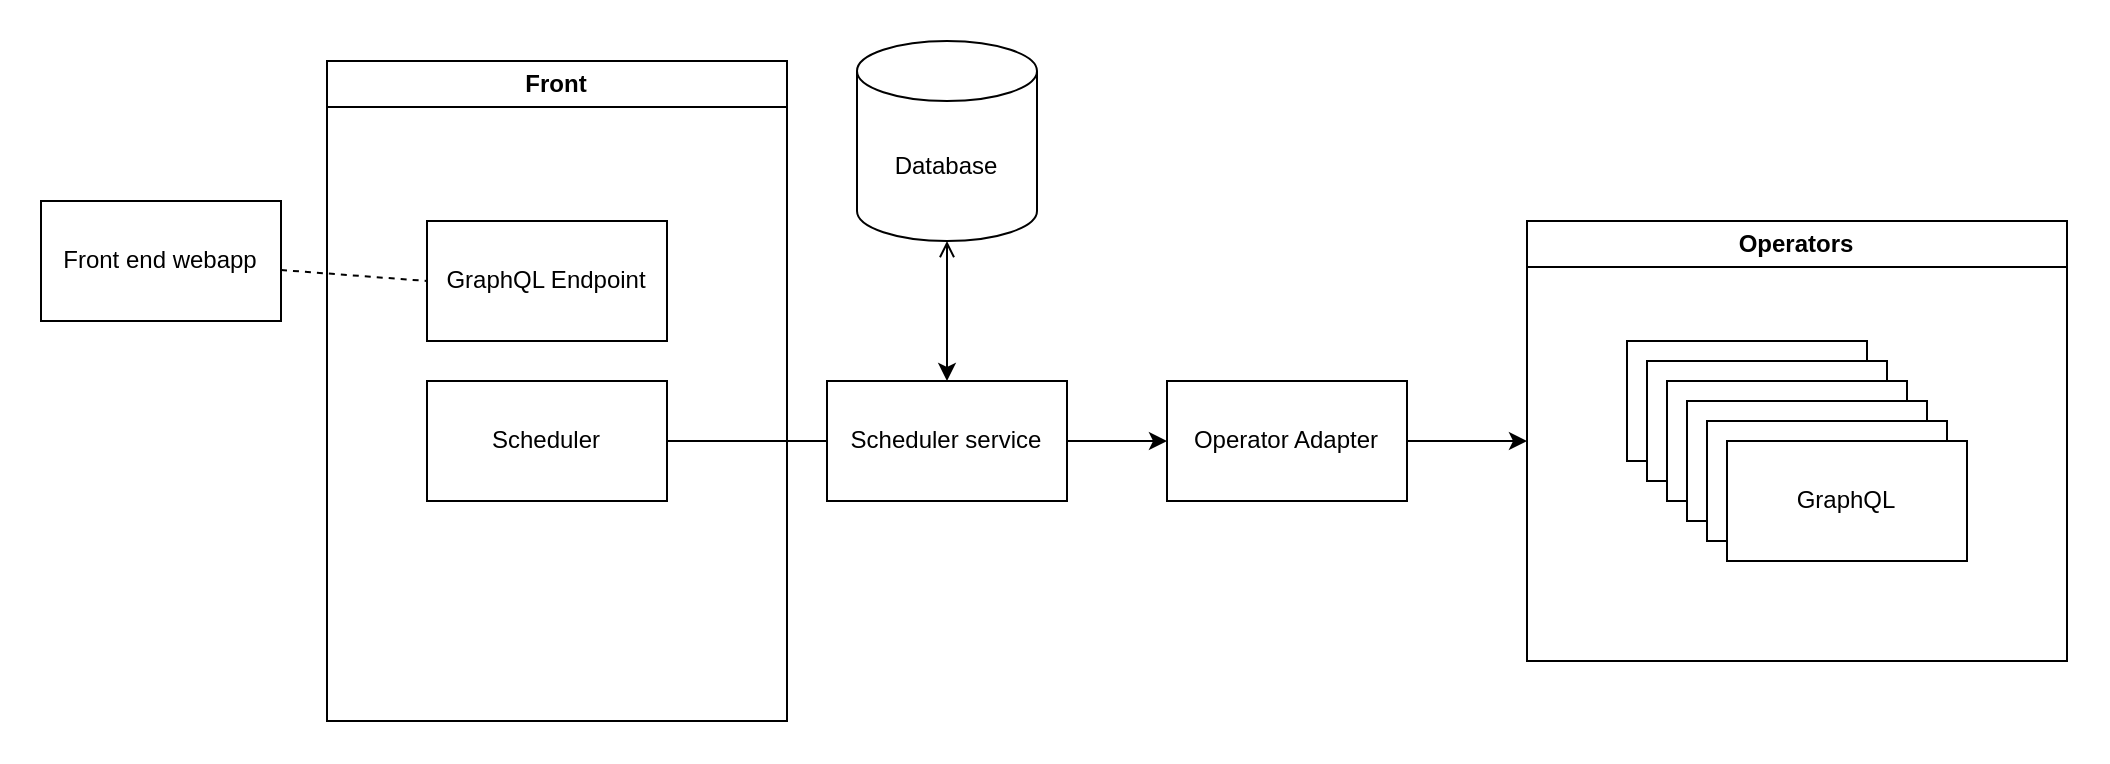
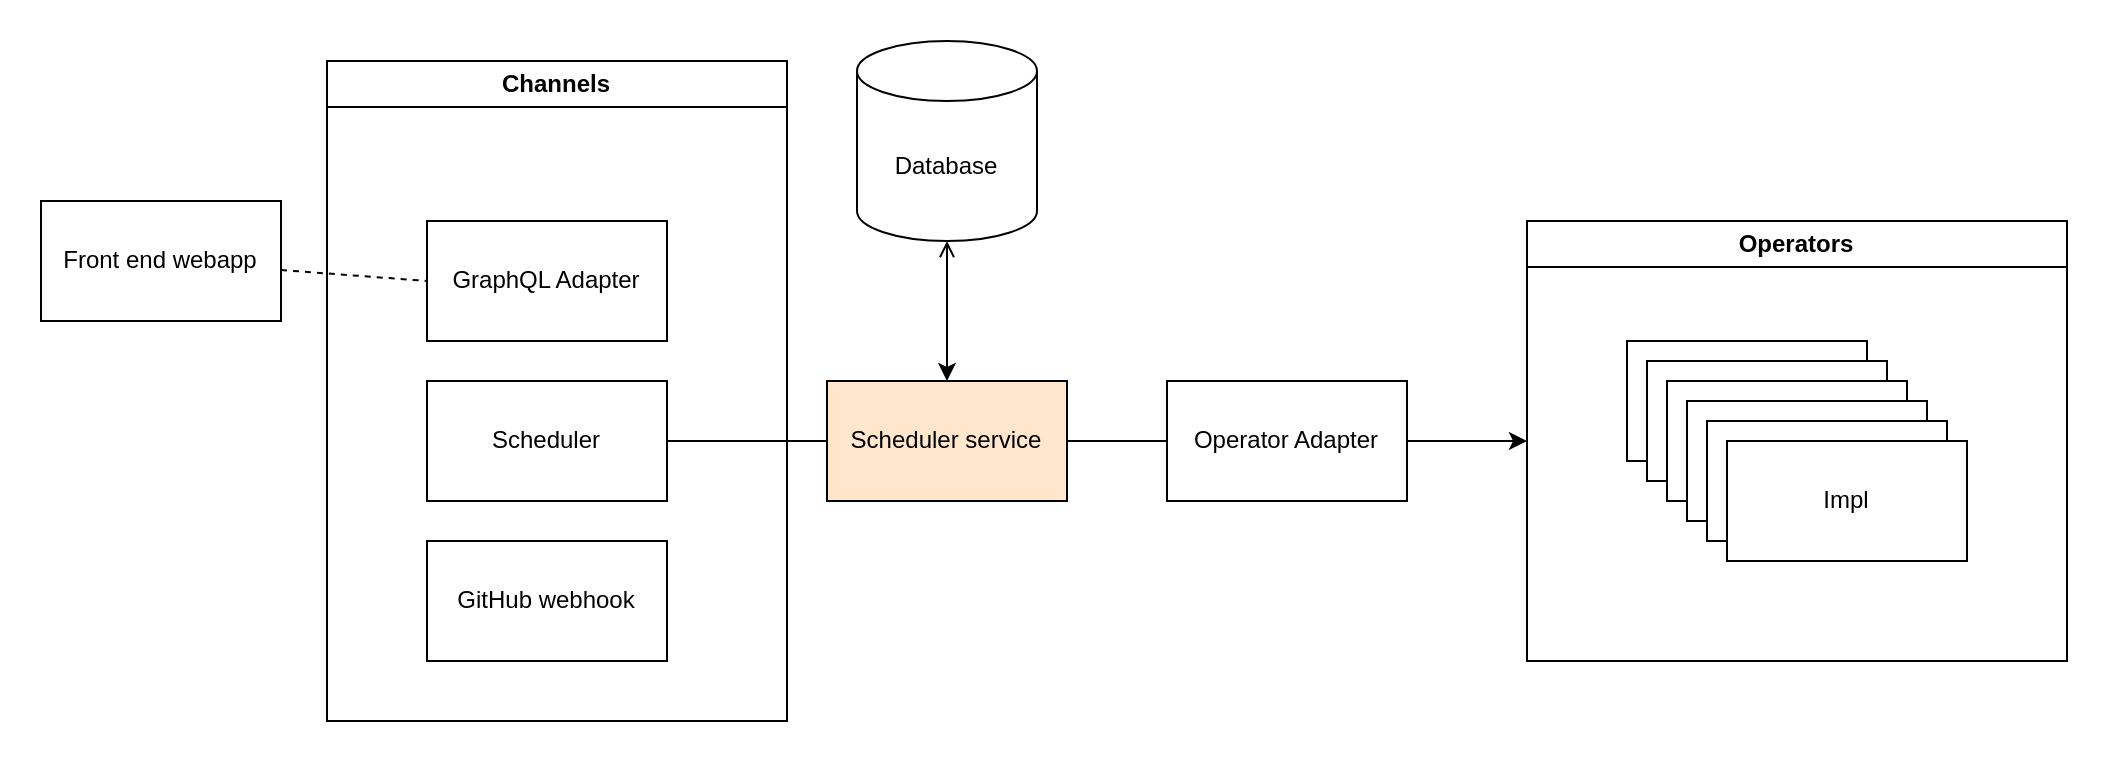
node "Front": label "Front" -> "Channels"
node "GraphQL Endpoint": label "GraphQL Endpoint" -> "GraphQL Adapter"
node "Scheduler service": fillcolor #ffffff -> #ffe6cc
edge "Scheduler service" -> "Operator Adapter": arrowhead classic -> none
node "GraphQL": label "GraphQL" -> "Impl"
node "GitHub webhook": added
